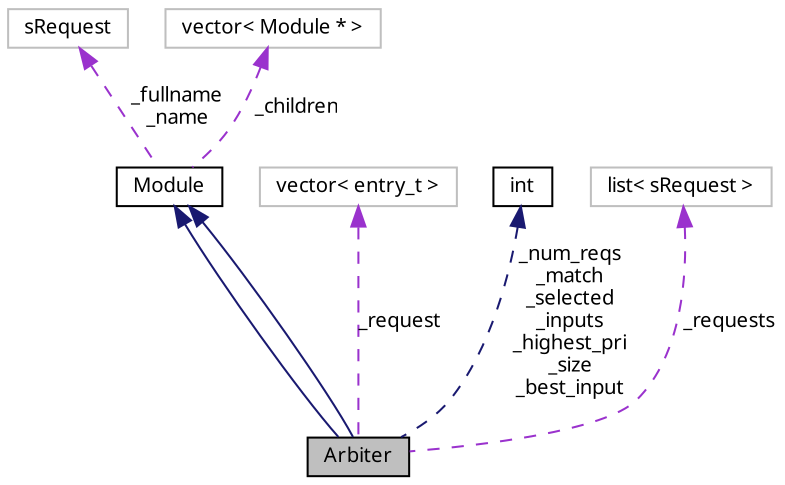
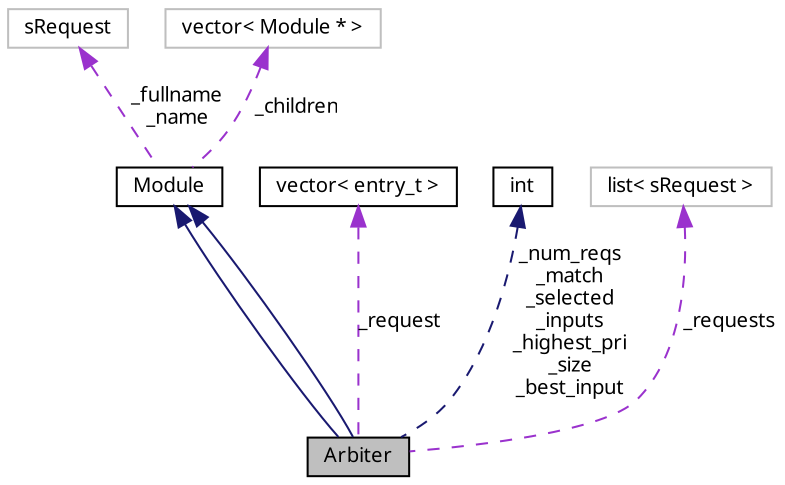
node "vector< entry_t >": color grey75 -> black
